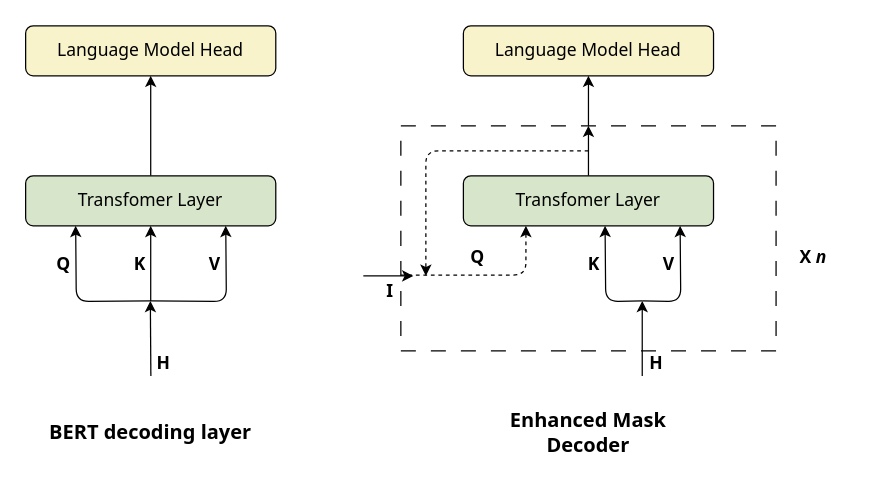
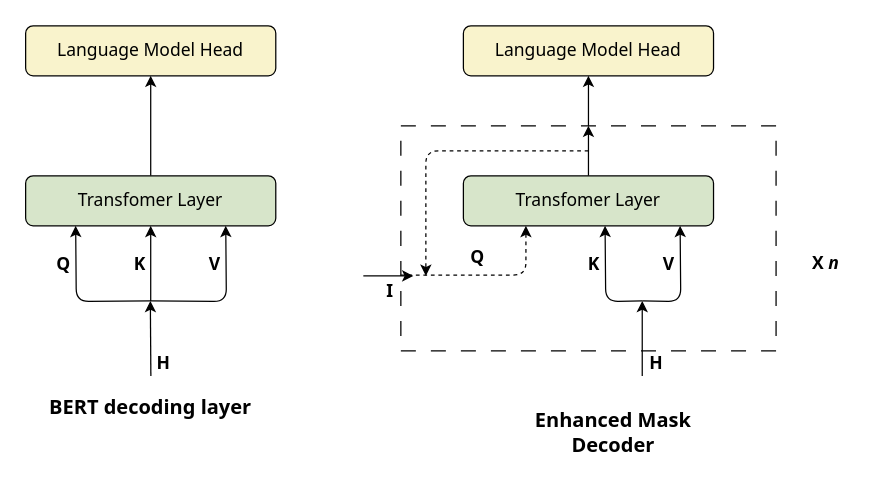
node "X n": moved (813, 257) -> (826, 263)
node "BERT decoding layer": moved (151, 432) -> (151, 407)
node "Enhanced Mask Decoder": moved (588, 432) -> (613, 432)
